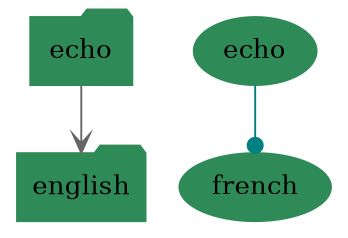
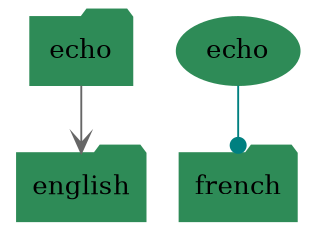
node "french": shape ellipse -> folder
